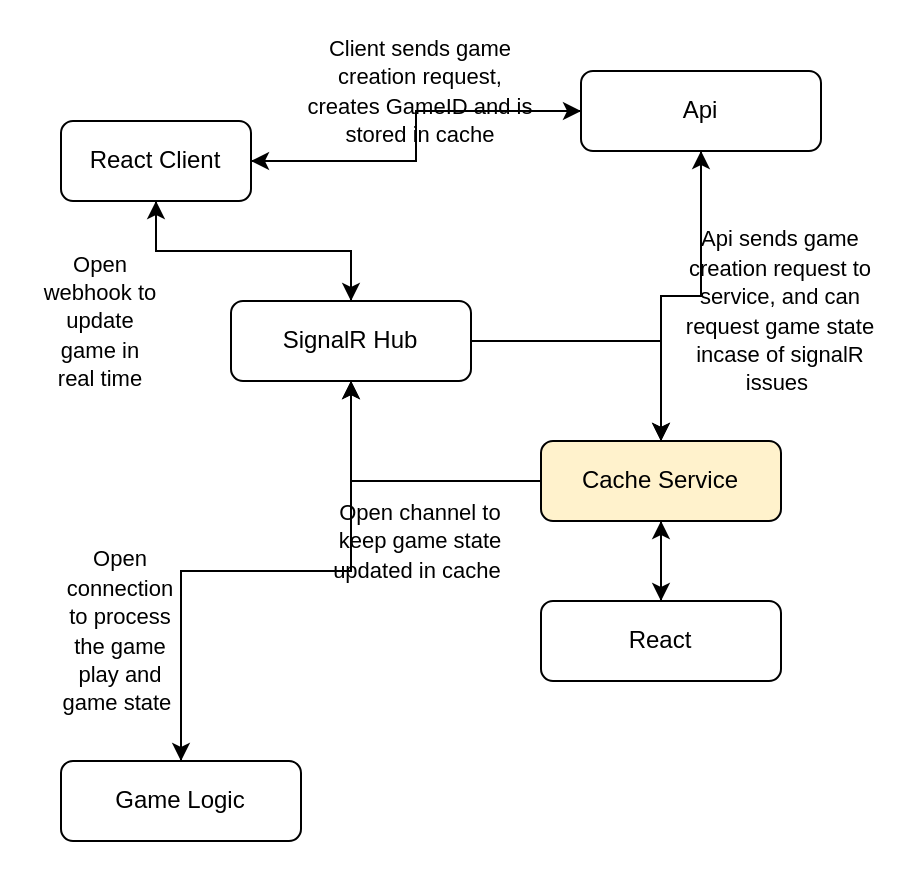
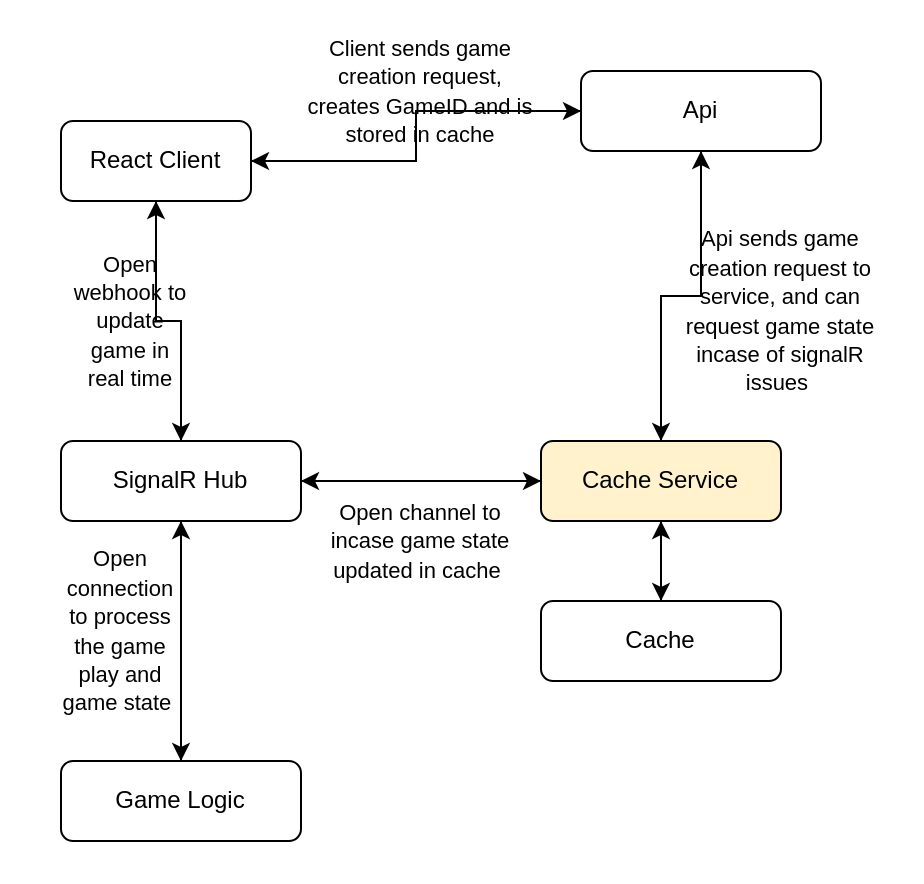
node "Open webhook to update game in real time": moved (101, 321) -> (131, 321)
node "SignalR Hub": moved (351, 341) -> (181, 481)
node "Open channel to keep game state updated in cache": label "Open channel to keep game state updated in cache" -> "Open channel to incase game state updated in cache"
node "React": label "React" -> "Cache"
